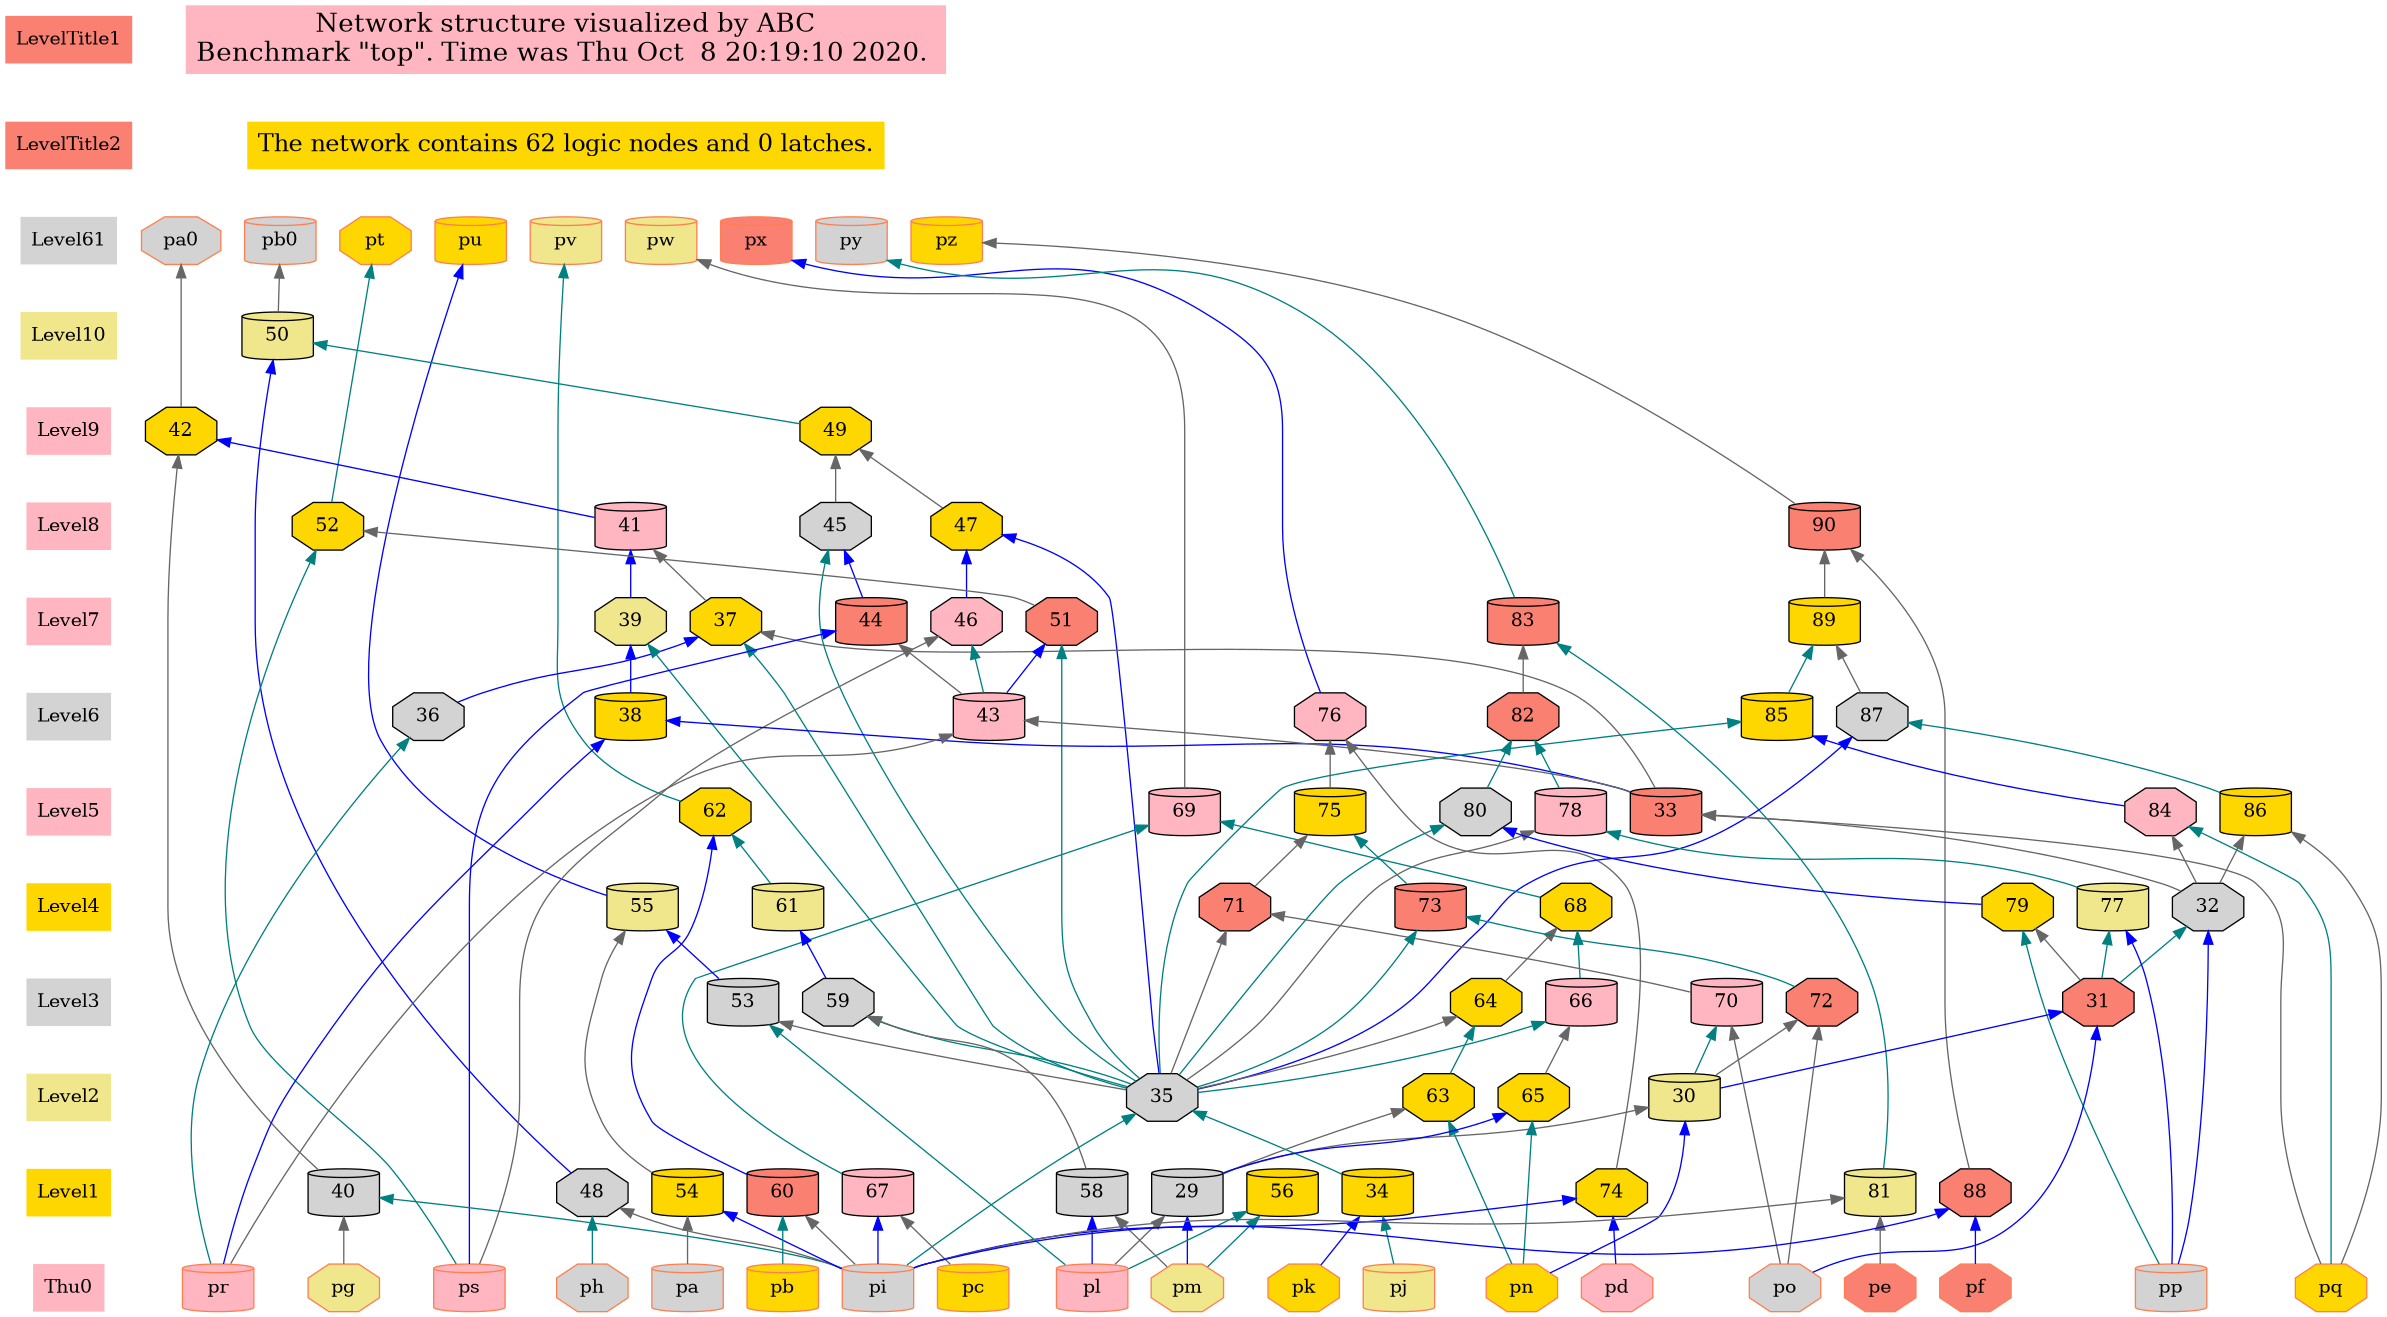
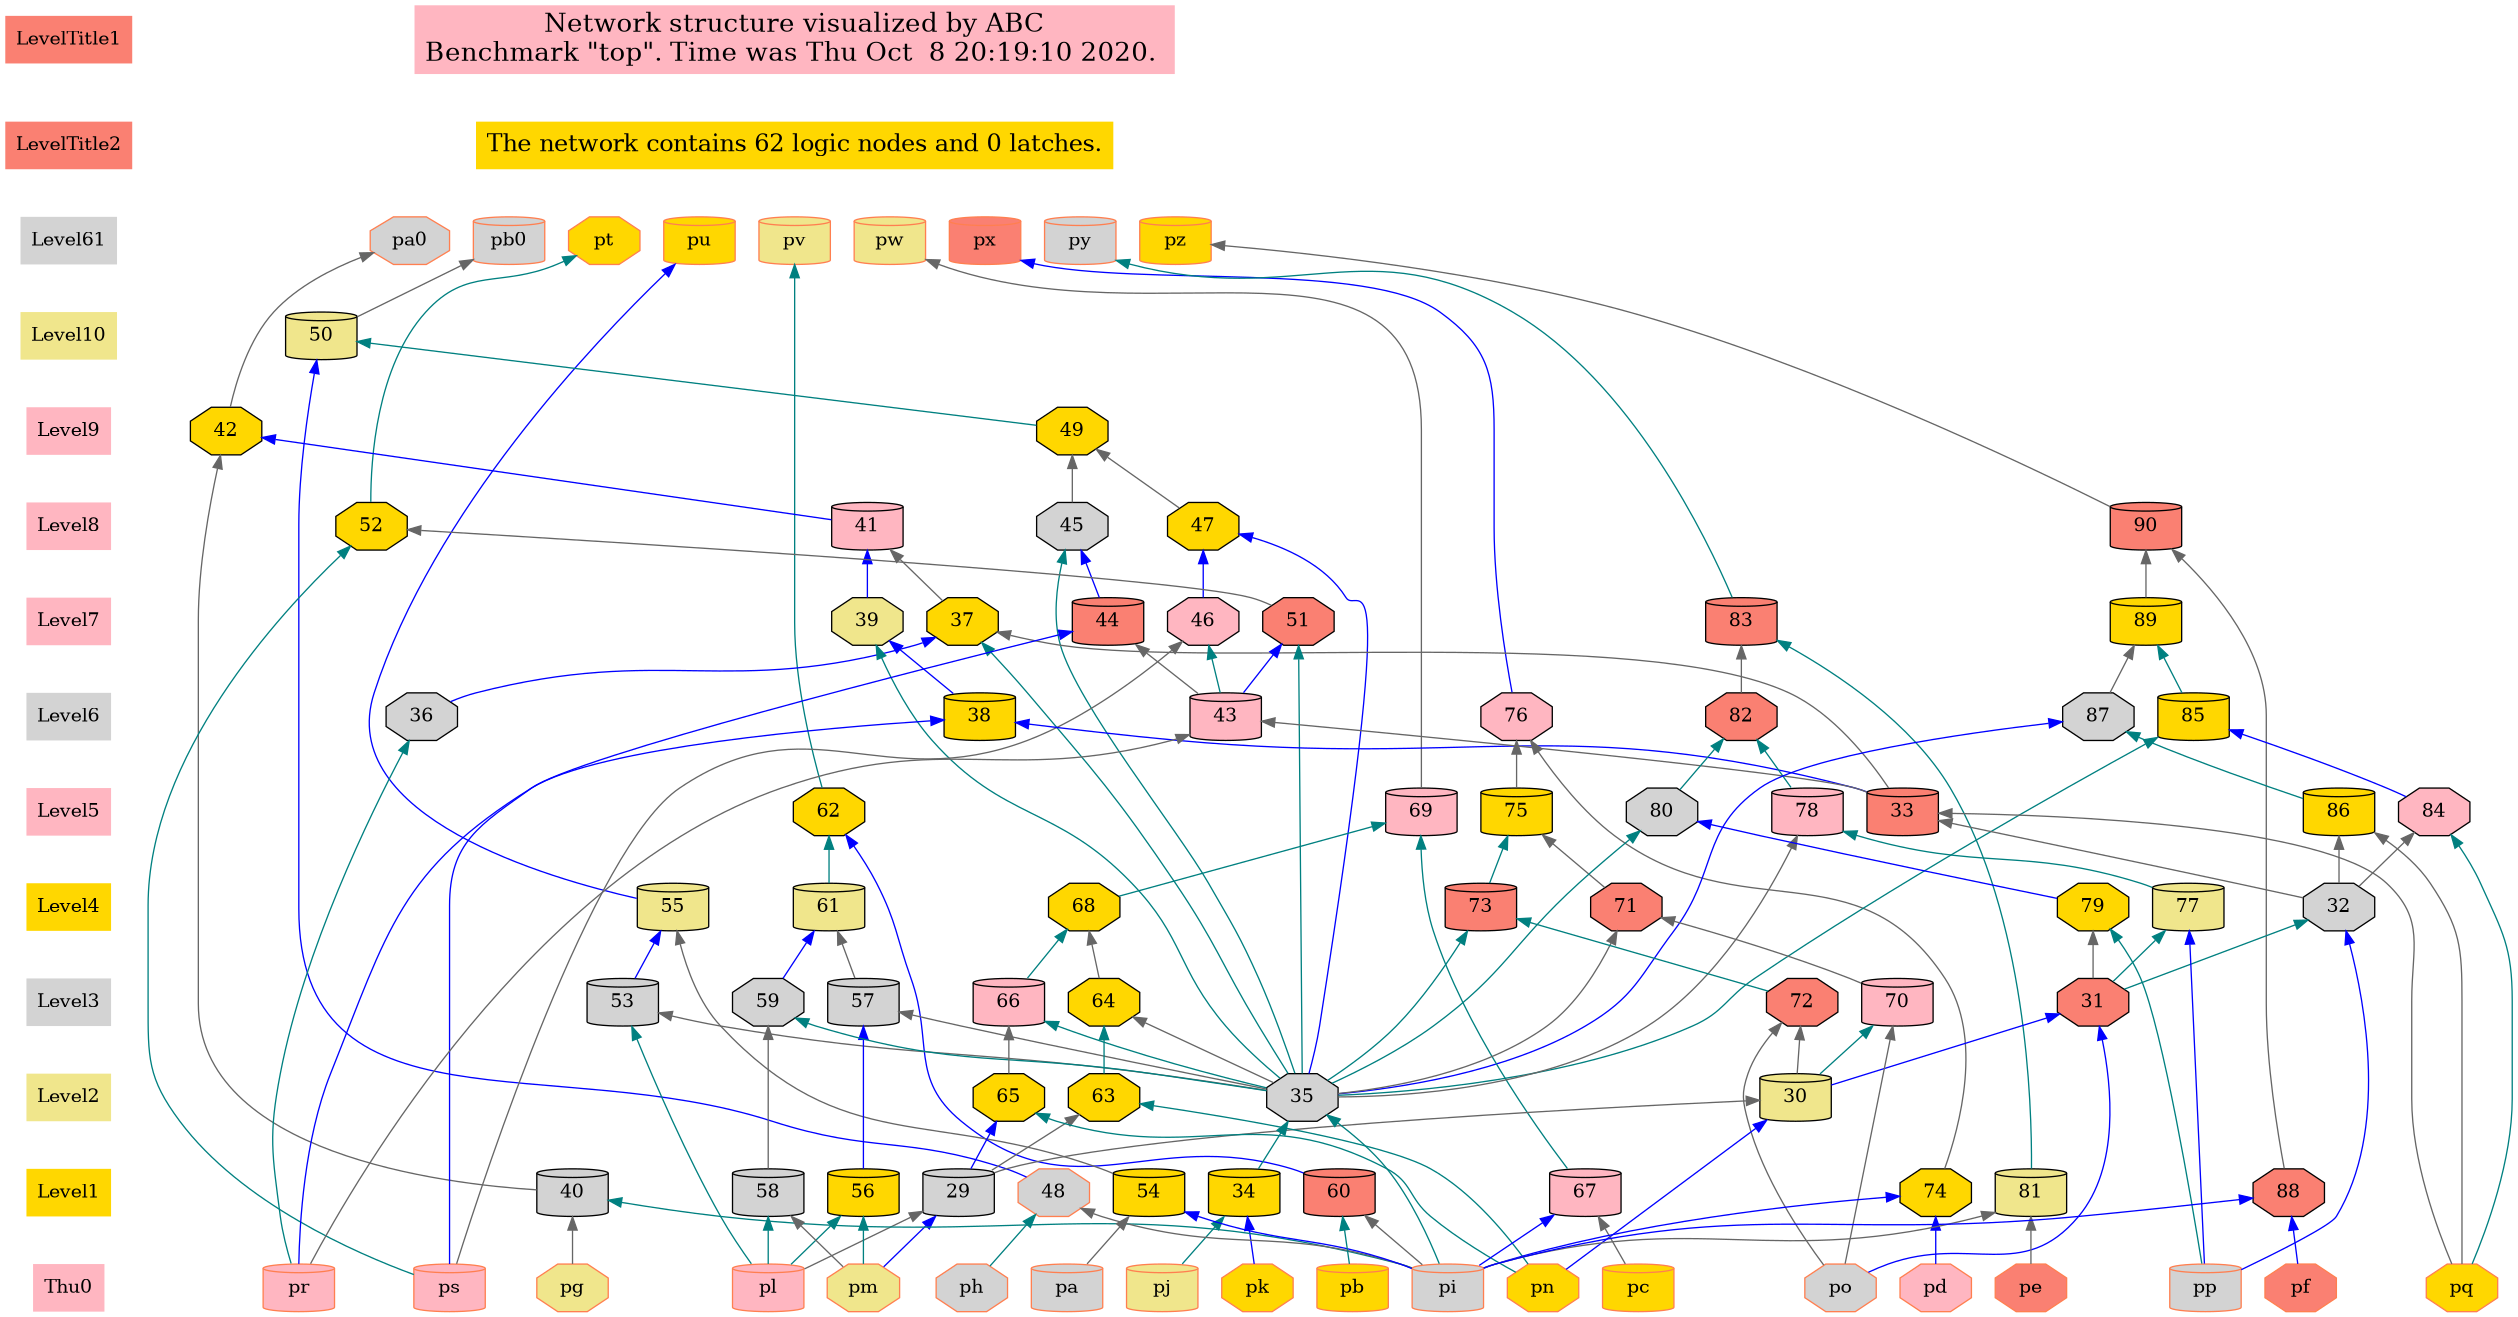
node "57": added
node "48": color black -> coral
edge "pl" -> "58": color blue -> teal
